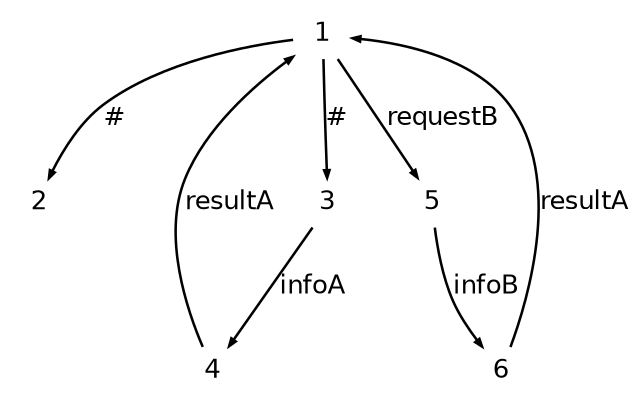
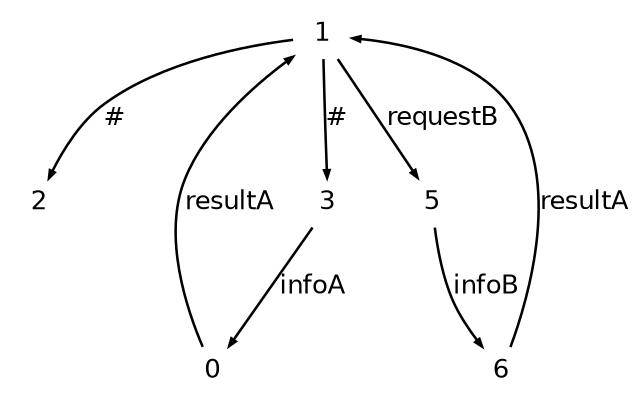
node "4": label "4" -> "0"
